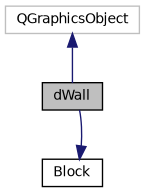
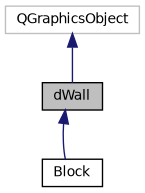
edge "dWall" -> "Block": reversed
